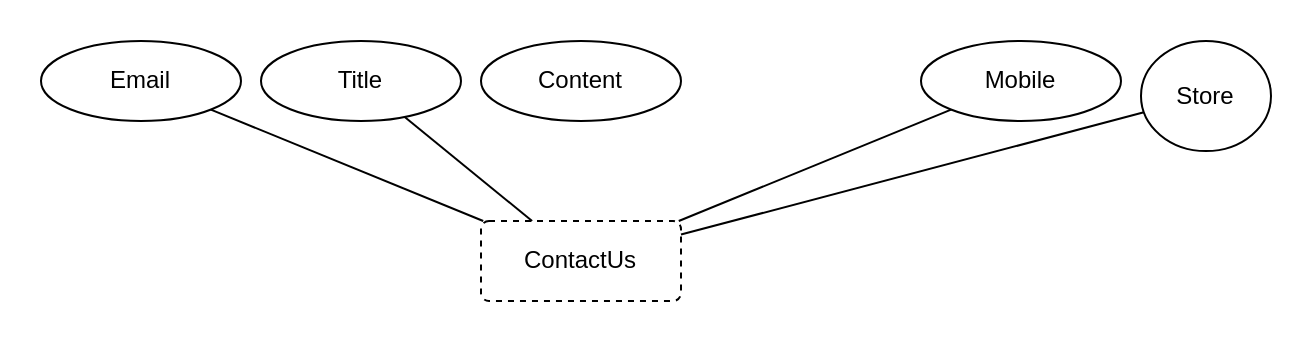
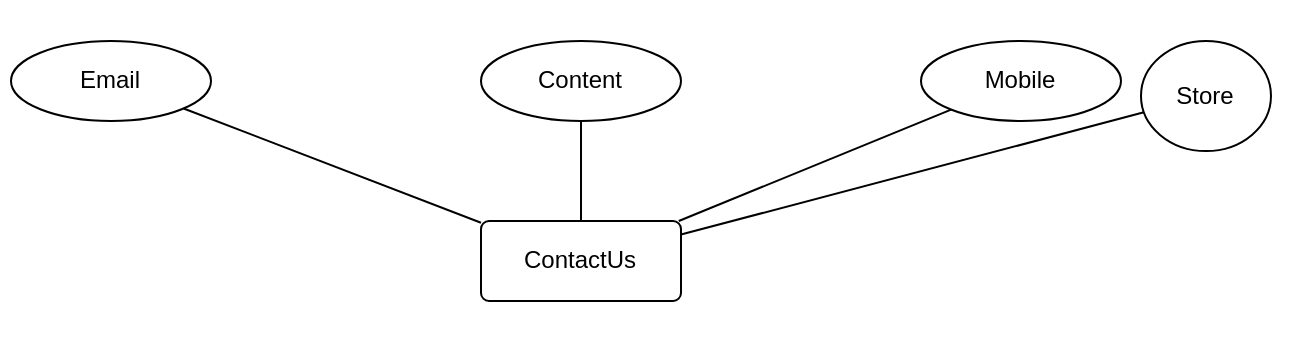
node "Email": moved (141, 81) -> (111, 81)
node "Title": removed
edge "Title" -- "ContactUs": removed
edge "Content" -- "ContactUs": added
node "ContactUs": style dashed -> solid
